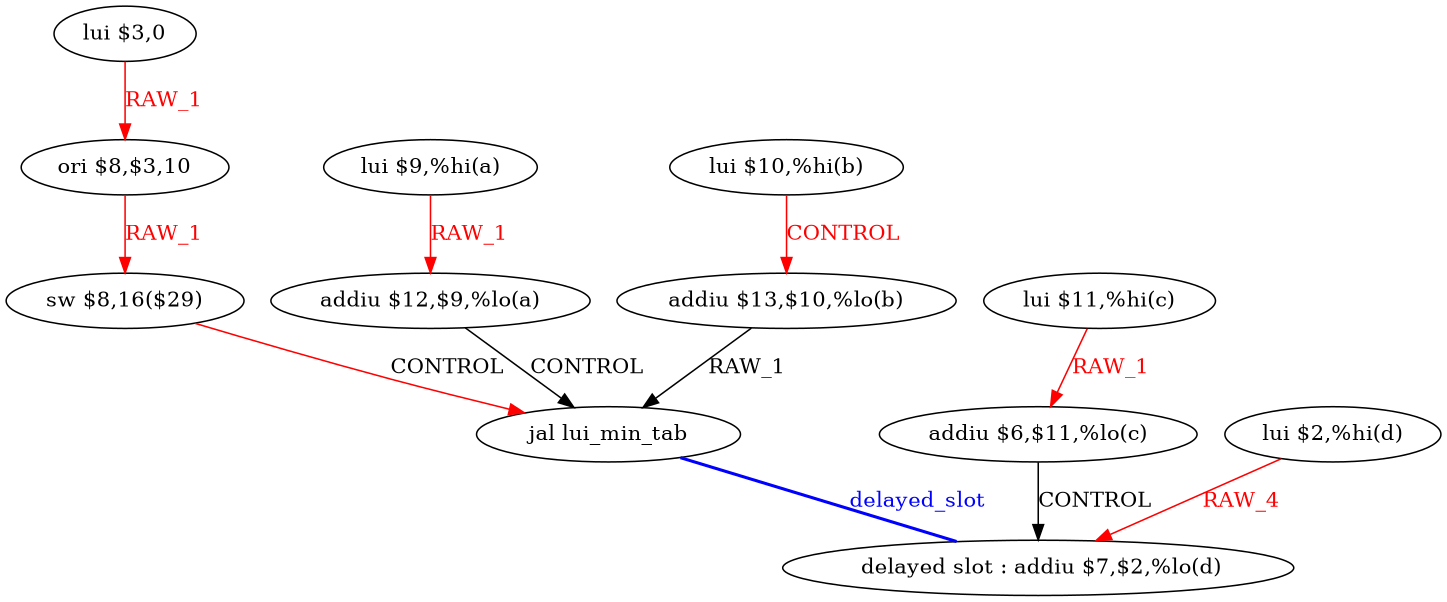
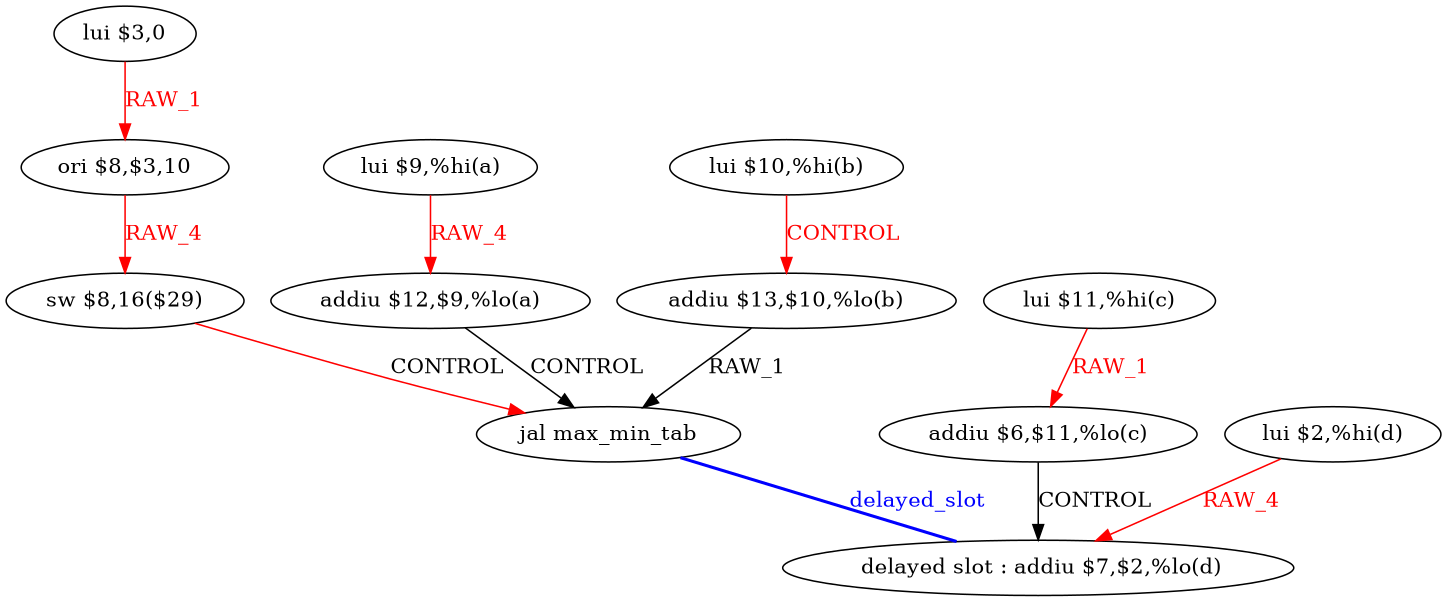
edge "ori $8,$3,10" -> "sw $8,16($29)": label "RAW_1" -> "RAW_4"
edge "lui $9,%hi(a)" -> "addiu $12,$9,%lo(a)": label "RAW_1" -> "RAW_4"
node "jal lui_min_tab": label "jal lui_min_tab" -> "jal max_min_tab"
